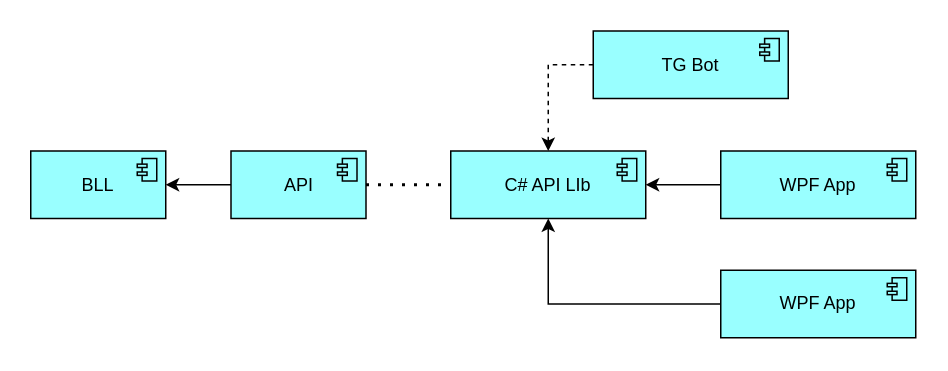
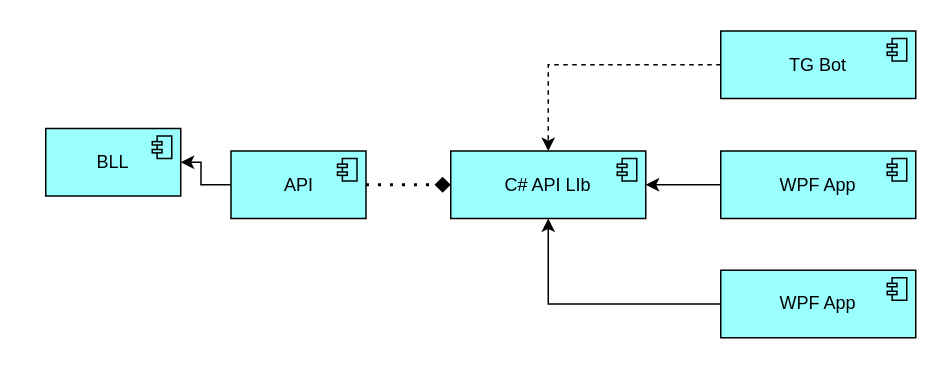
node "TG Bot": moved (691, 65) -> (818, 65)
node "BLL": moved (98, 185) -> (113, 162)
edge "API" -- "C# API LIb": arrowhead none -> diamond
